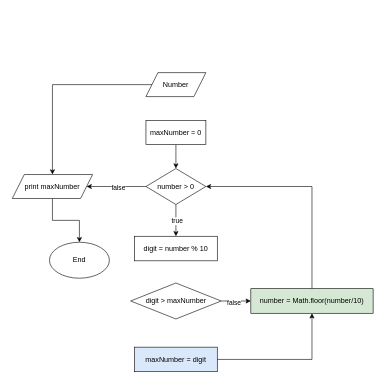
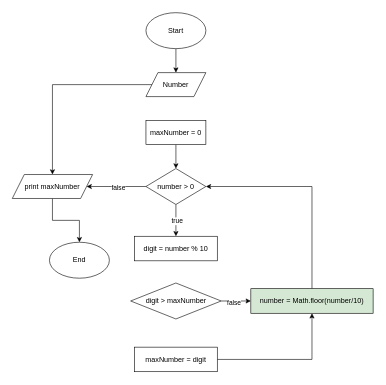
node "Start": added
edge "Start" -> "Number": added
node "maxNumber = digit": fillcolor #dae8fc -> #ffffff
